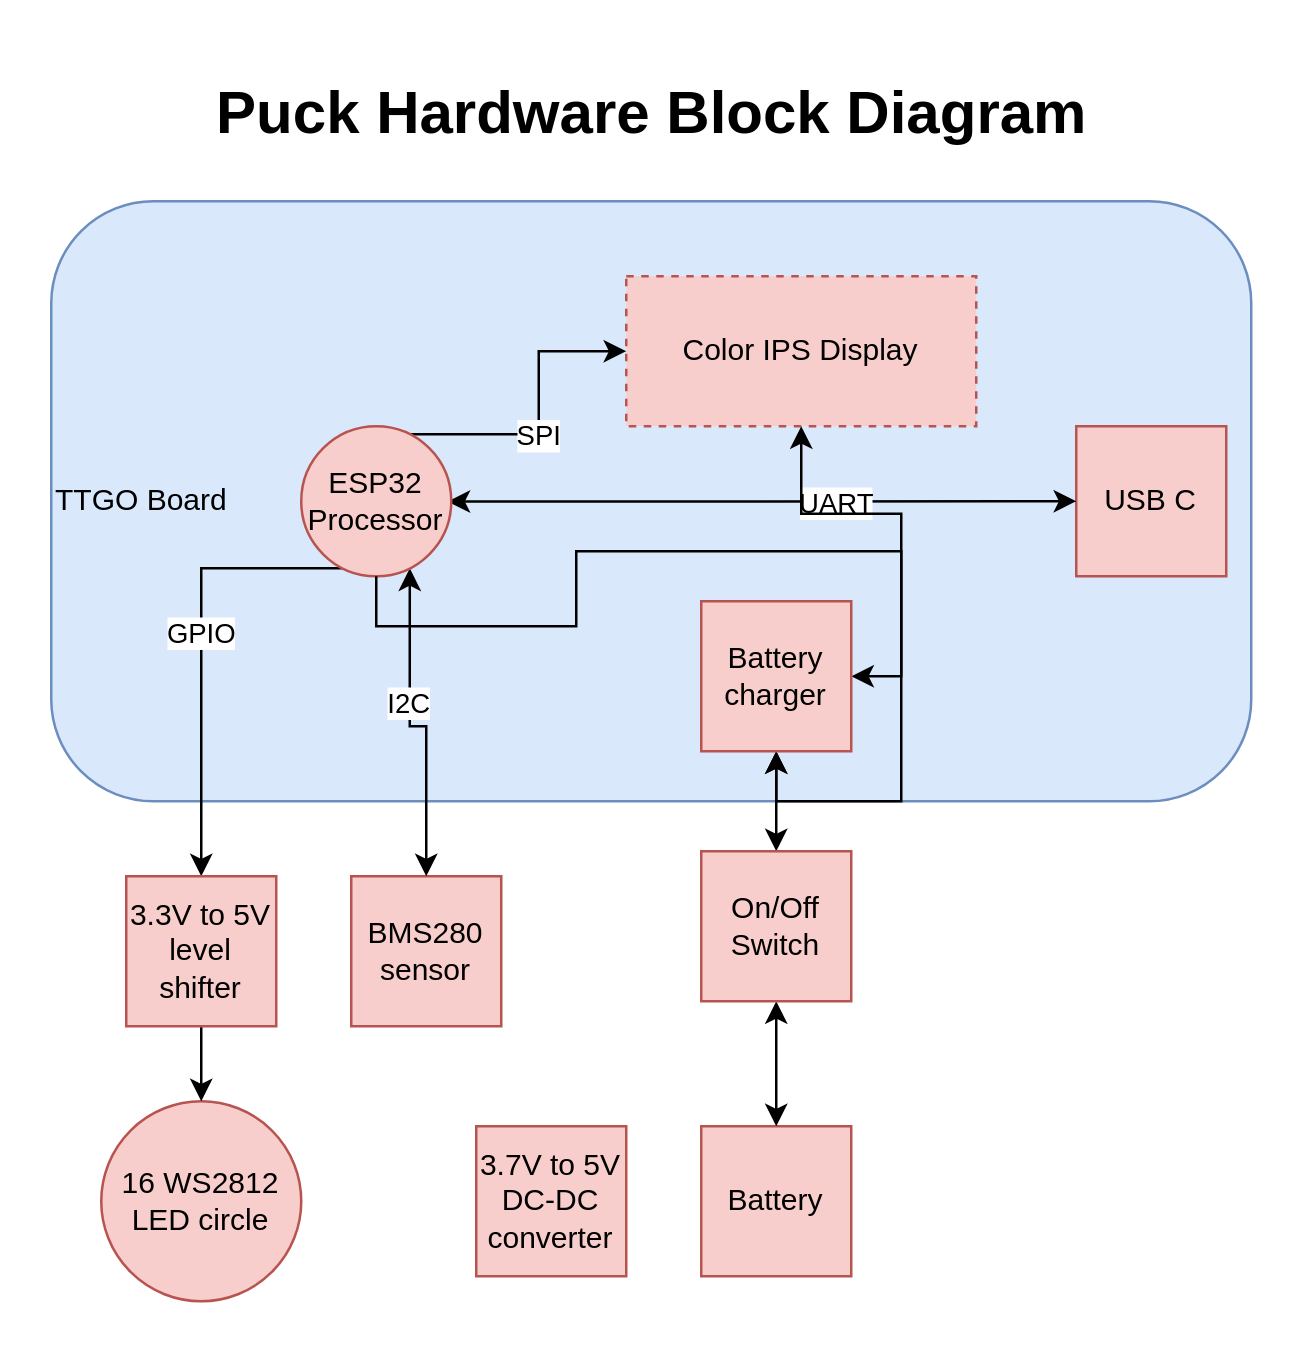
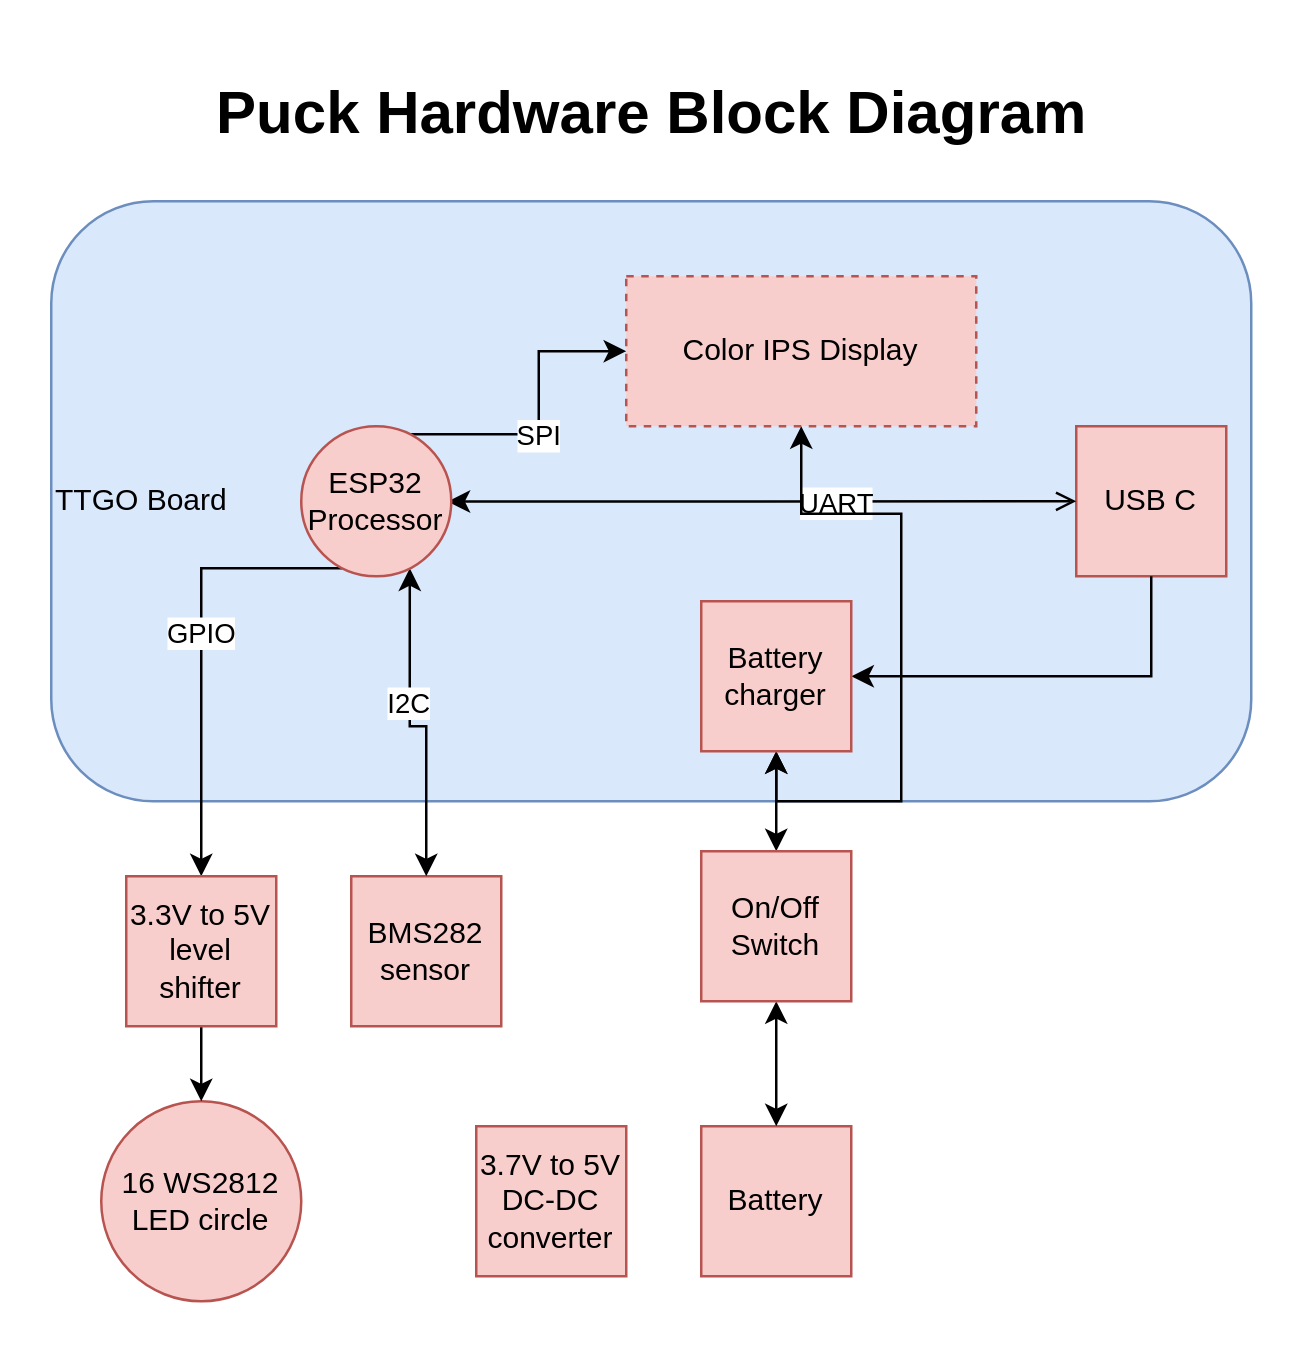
edge "ESP32 Processor" -- "USB C": arrowhead classic -> open
edge "ESP32 Processor" -> "Battery charger": now "USB C" -> "Battery charger"
node "BMS280 sensor": label "BMS280 sensor" -> "BMS282 sensor"
